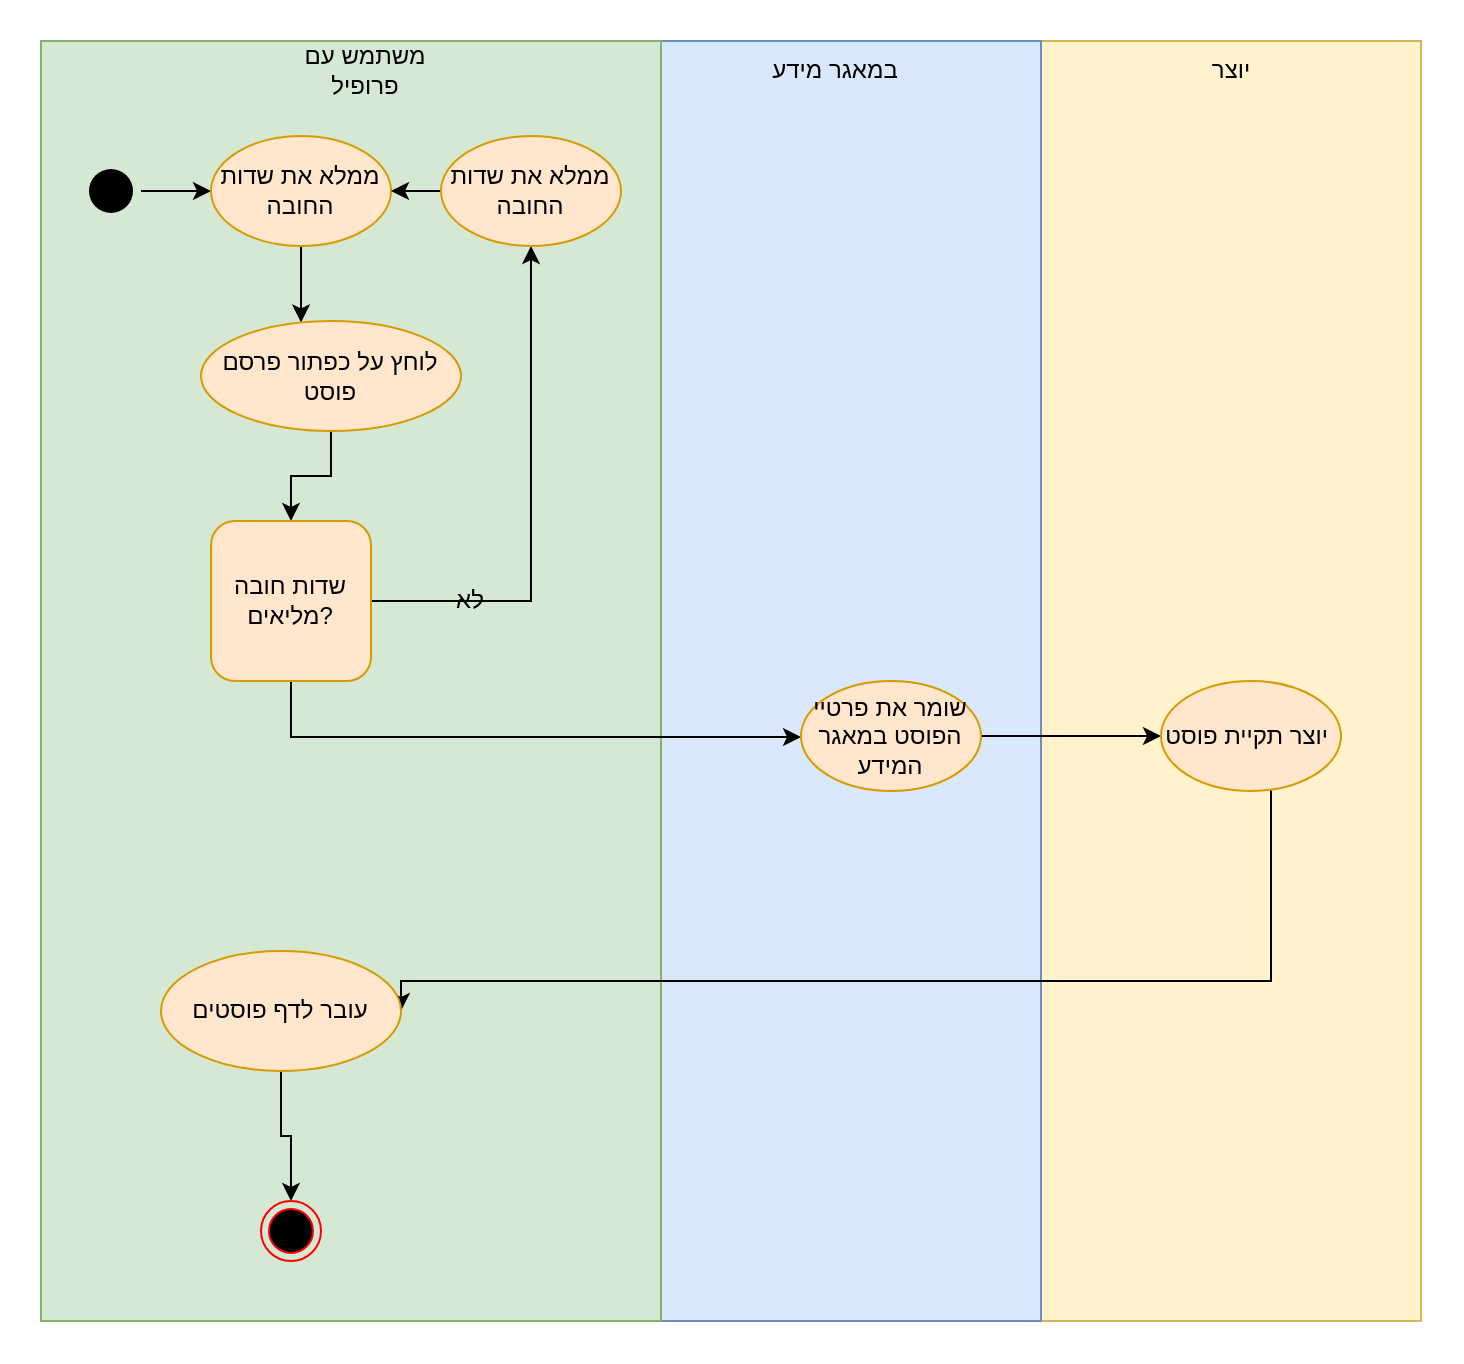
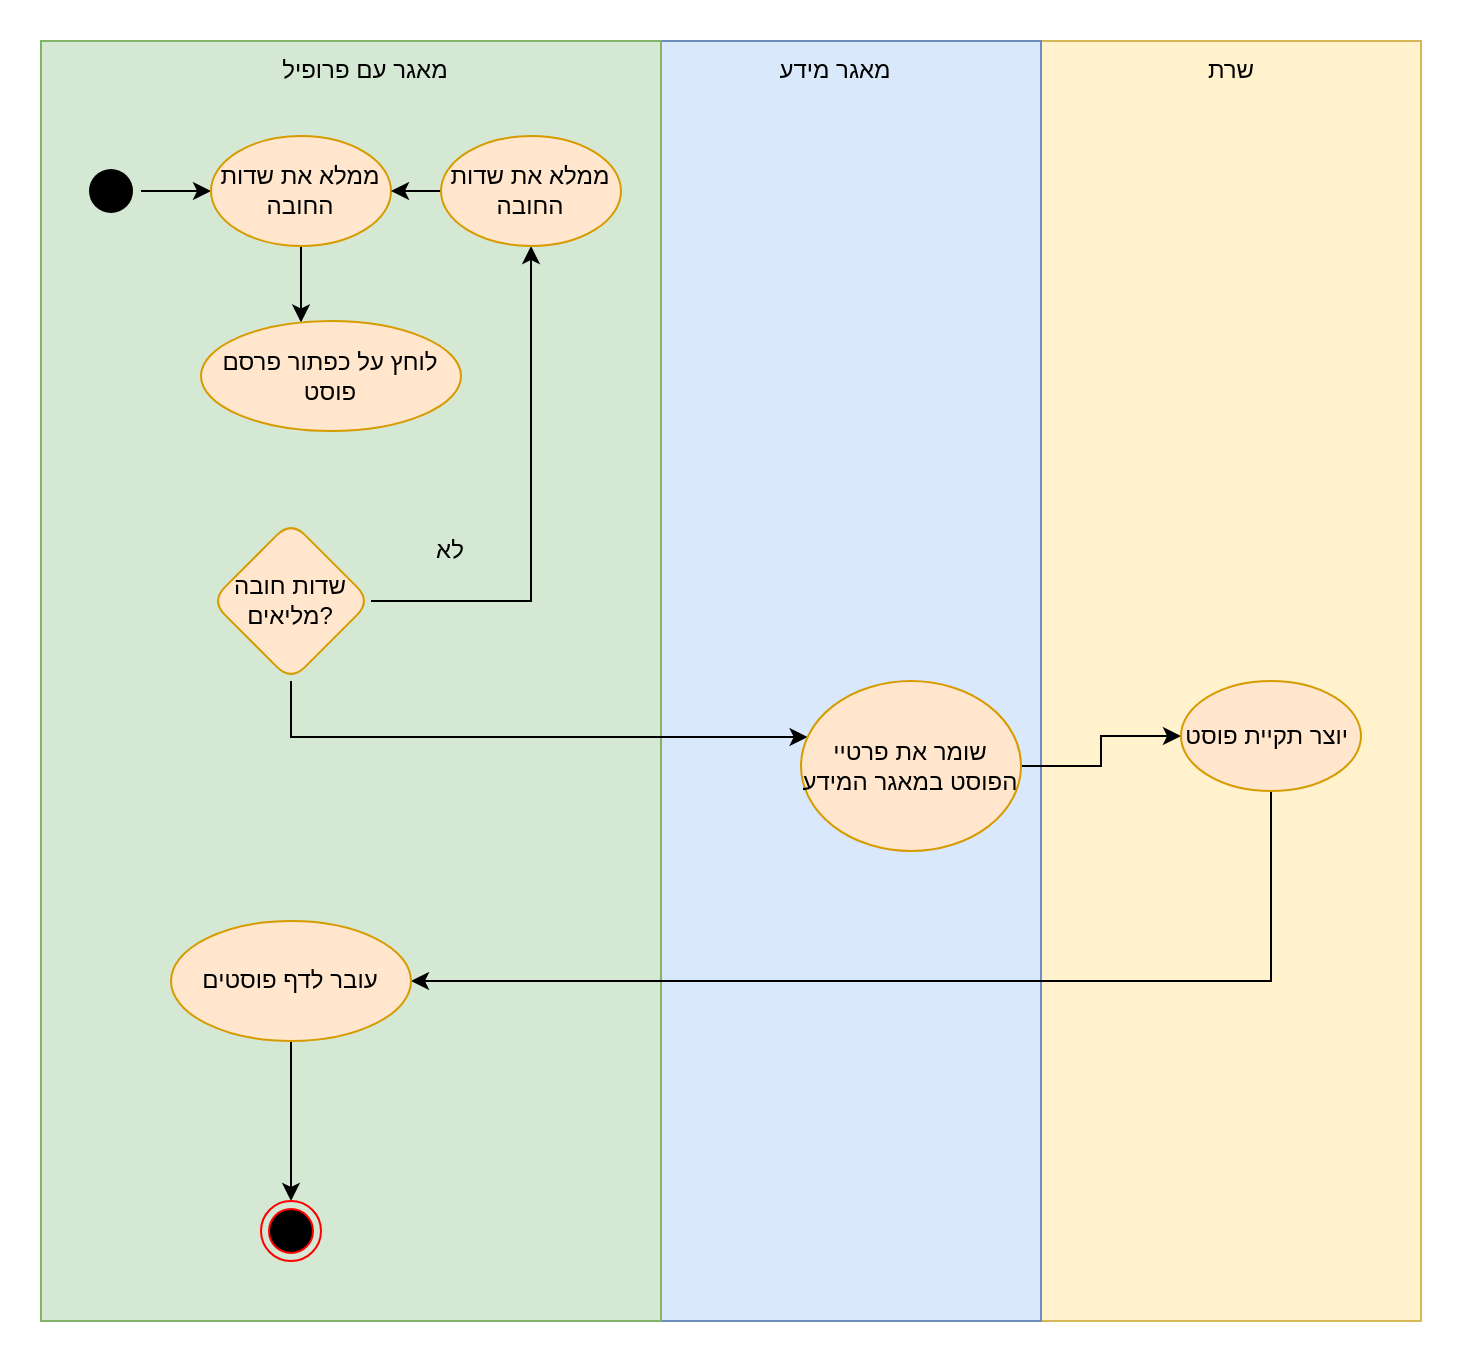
node "משתמש עם פרופיל": label "משתמש עם פרופיל" -> "מאגר עם פרופיל"
node "במאגר מידע": label "במאגר מידע" -> "מאגר מידע"
node "יוצר": label "יוצר" -> "שרת"
edge "לוחץ על כפתור פרסם פוסט" -> "שדות חובה מליאים?": removed
node "שדות חובה מליאים?": shape rounded rectangle -> diamond
node "לא": moved (471, 601) -> (451, 551)
node "שומר את פרטיי הפוסט במאגר המידע": size 180x110 -> 220x170
node "יוצר תקיית פוסט": moved (1251, 736) -> (1271, 736)
node "עובר לדף פוסטים": moved (281, 1011) -> (291, 981)
